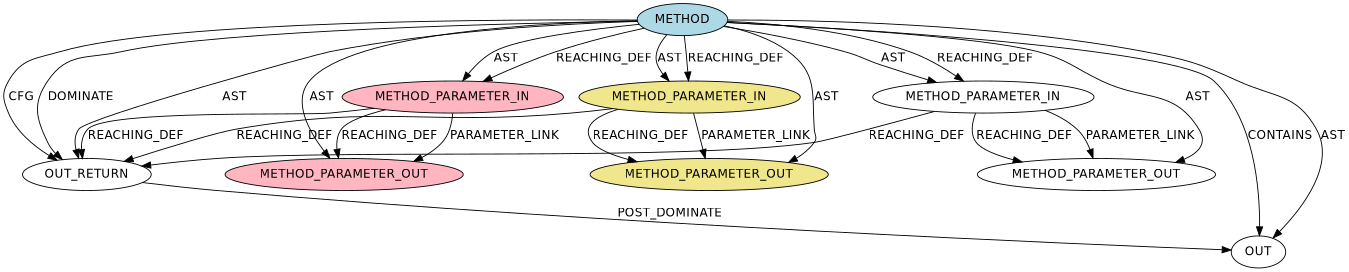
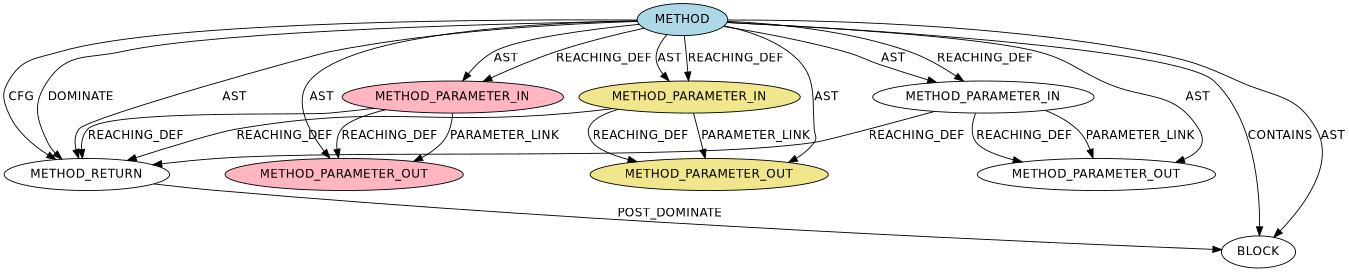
node "OUT_RETURN": label "OUT_RETURN" -> "METHOD_RETURN"
node "OUT": label "OUT" -> "BLOCK"
